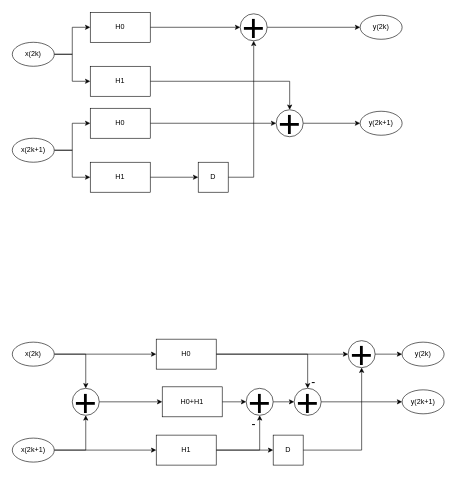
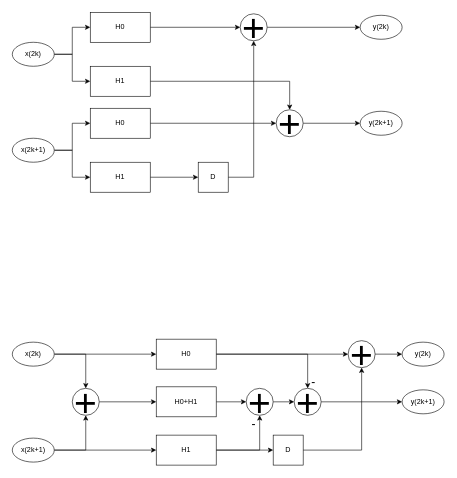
node "H0+H1": moved (192, 402) -> (186, 402)
